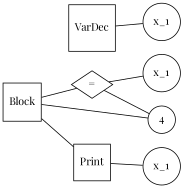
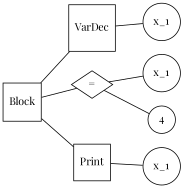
edge "Block" -- "4": now "Block" -- "VarDec"
